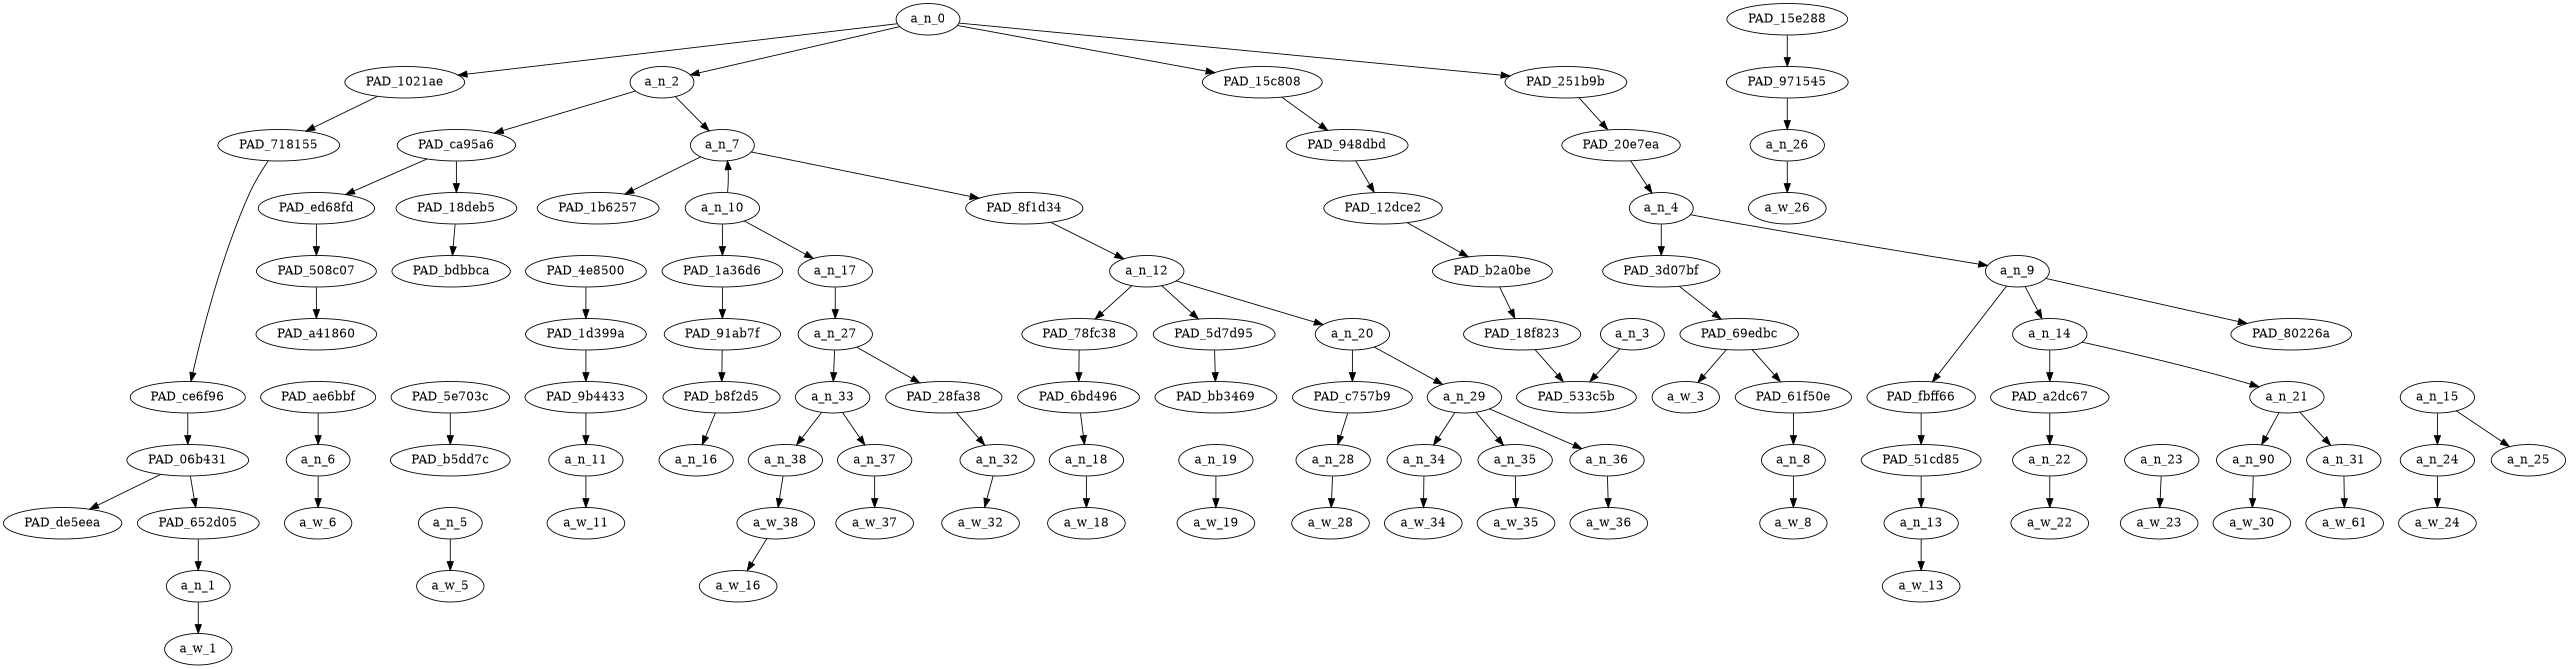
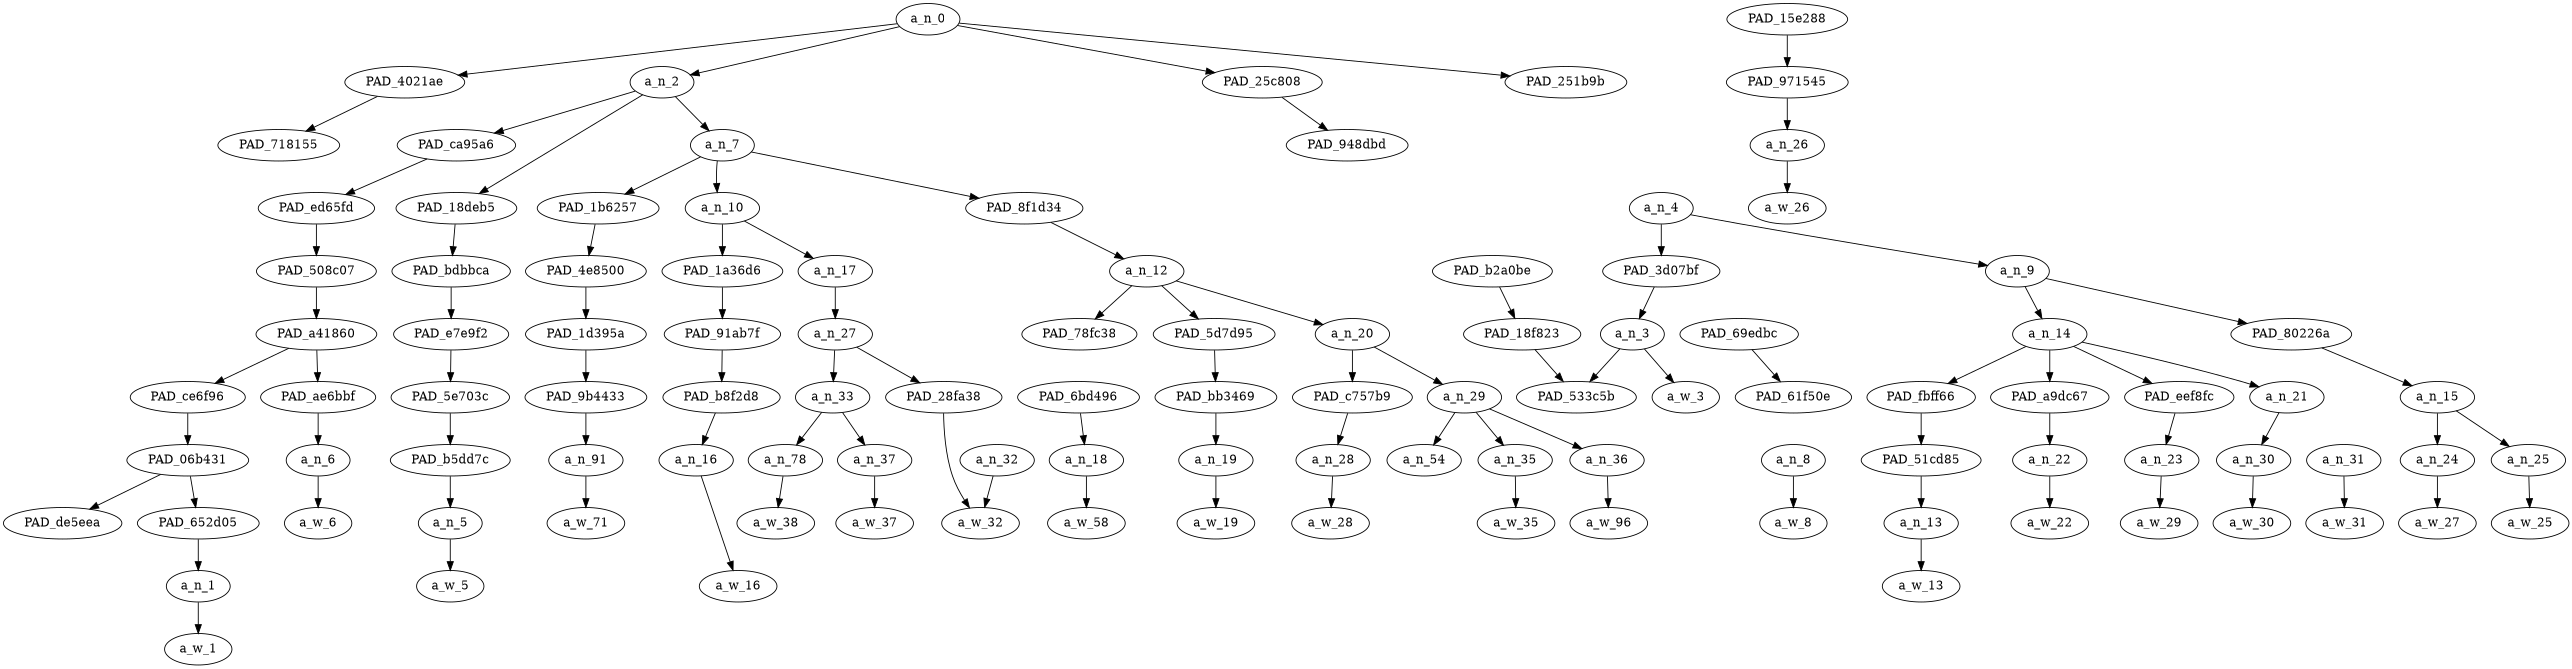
node "PAD_1021ae": label "PAD_1021ae" -> "PAD_4021ae"
node "PAD_15c808": label "PAD_15c808" -> "PAD_25c808"
node "PAD_20e7ea": removed
edge "PAD_ca95a6" -> "PAD_18deb5": now "a_n_2" -> "PAD_18deb5"
edge "a_n_10" -> "a_n_7": reversed
node "PAD_ed68fd": label "PAD_ed68fd" -> "PAD_ed65fd"
node "PAD_12dce2": removed
edge "PAD_1b6257" -> "PAD_4e8500": added
edge "PAD_718155" -> "PAD_ce6f96": now "PAD_a41860" -> "PAD_ce6f96"
edge "PAD_3d07bf" -> "PAD_69edbc": now "PAD_3d07bf" -> "a_n_3"
edge "a_n_9" -> "PAD_fbff66": now "a_n_14" -> "PAD_fbff66"
node "PAD_e7e9f2": added
node "PAD_1d399a": label "PAD_1d399a" -> "PAD_1d395a"
edge "PAD_a41860" -> "PAD_ae6bbf": added
edge "PAD_78fc38" -> "PAD_6bd496": removed
edge "PAD_69edbc" -> "a_w_3": now "a_n_3" -> "a_w_3"
edge "PAD_80226a" -> "a_n_15": added
node "PAD_b8f2d5": label "PAD_b8f2d5" -> "PAD_b8f2d8"
node "PAD_a2dc67": label "PAD_a2dc67" -> "PAD_a9dc67"
node "PAD_eef8fc": added
edge "PAD_bb3469" -> "a_n_19": added
edge "PAD_61f50e" -> "a_n_8": removed
edge "PAD_28fa38" -> "a_n_32": now "PAD_28fa38" -> "a_w_32"
edge "a_n_21" -> "a_n_31": removed
node "a_n_11": label "a_n_11" -> "a_n_91"
node "a_n_38": label "a_n_38" -> "a_n_78"
node "a_n_34": label "a_n_34" -> "a_n_54"
node "a_n_90": label "a_n_90" -> "a_n_30"
edge "PAD_b5dd7c" -> "a_n_5": added
node "a_w_11": label "a_w_11" -> "a_w_71"
node "a_w_18": label "a_w_18" -> "a_w_58"
node "a_w_34": removed
node "a_w_36": label "a_w_36" -> "a_w_96"
node "a_w_23": label "a_w_23" -> "a_w_29"
node "a_w_61": label "a_w_61" -> "a_w_31"
node "a_w_24": label "a_w_24" -> "a_w_27"
node "a_w_25": added
edge "a_w_38" -> "a_w_16": now "a_n_16" -> "a_w_16"
